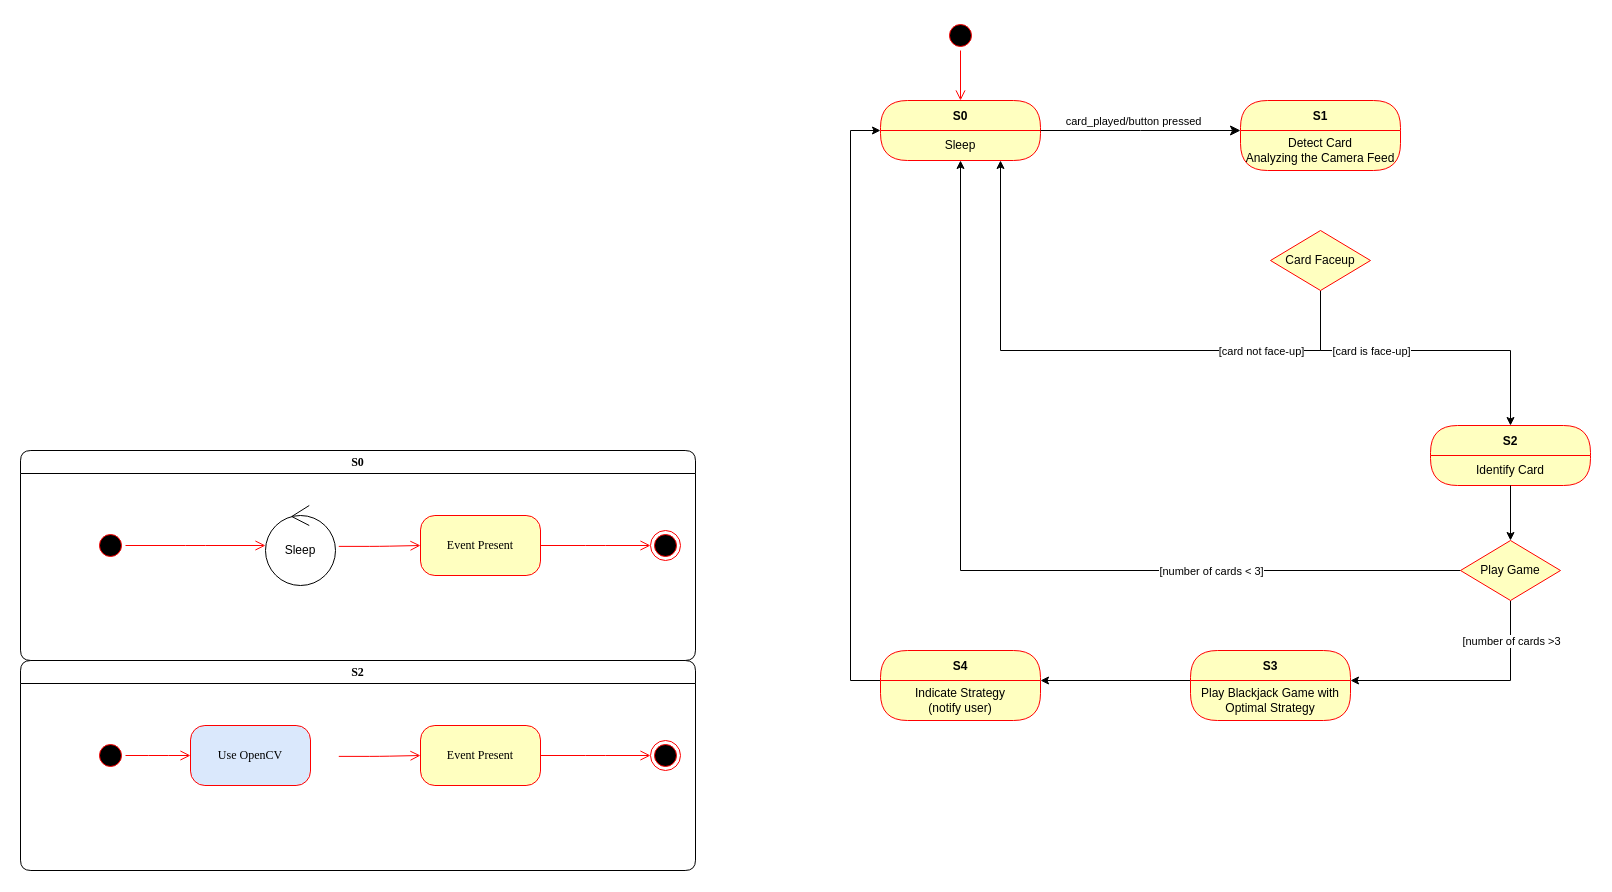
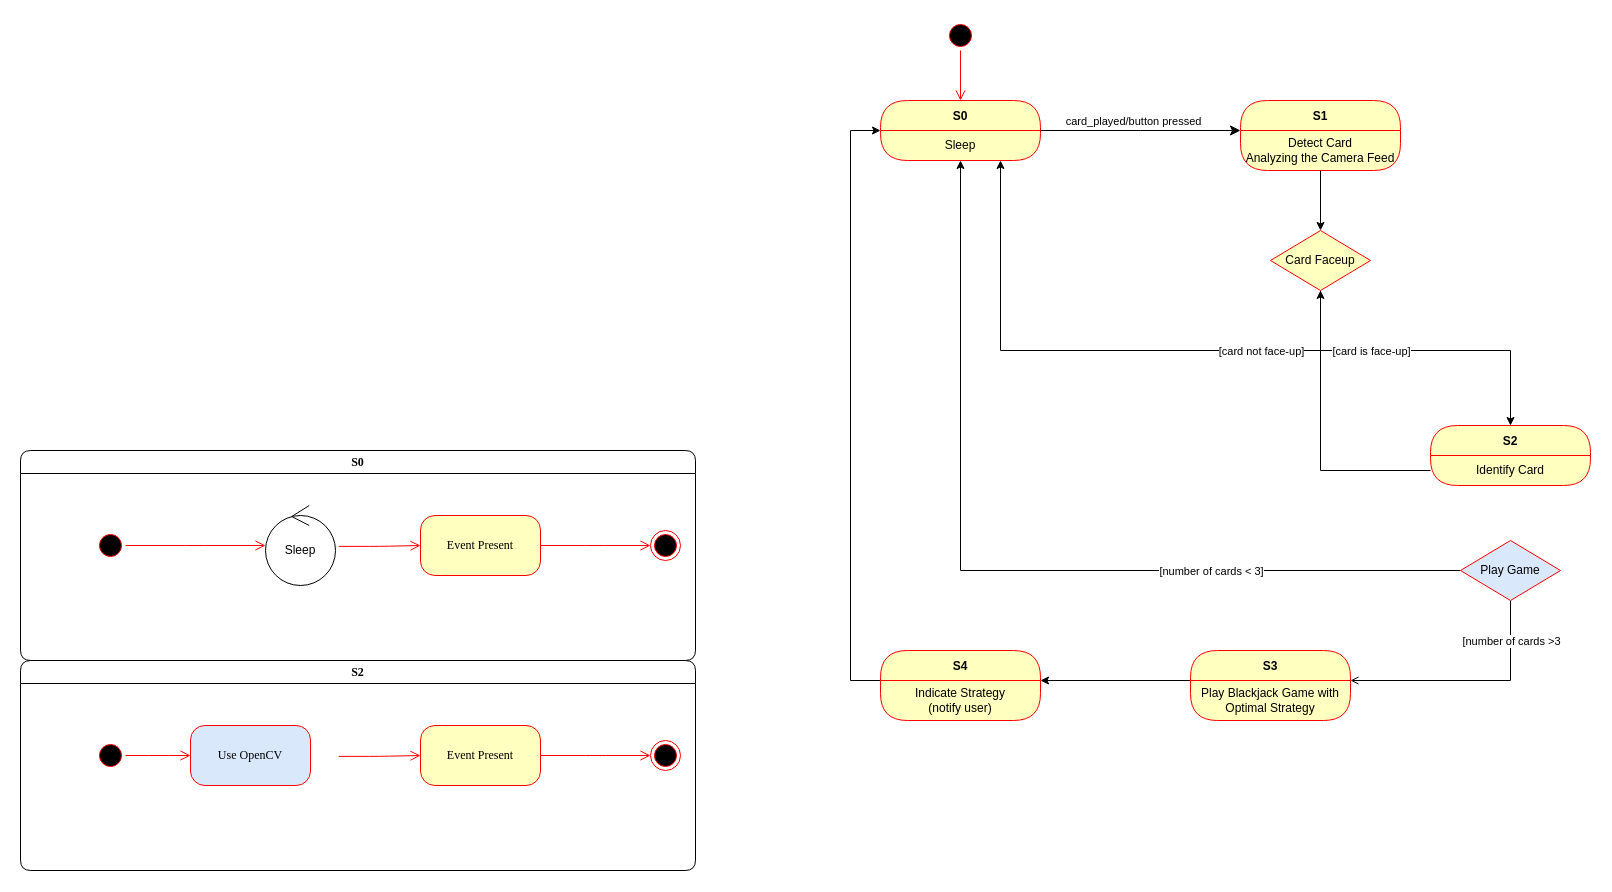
edge "Detect Card Analyzing the Camera Feed" -> "Card Faceup": added
edge "Identify Card" -> "Play Game": now "Identify Card" -> "Card Faceup"
node "Play Game": fillcolor #ffffc0 -> #dae8fc
edge "Play Game" -> "Play Blackjack Game with Optimal Strategy": arrowhead classic -> open
